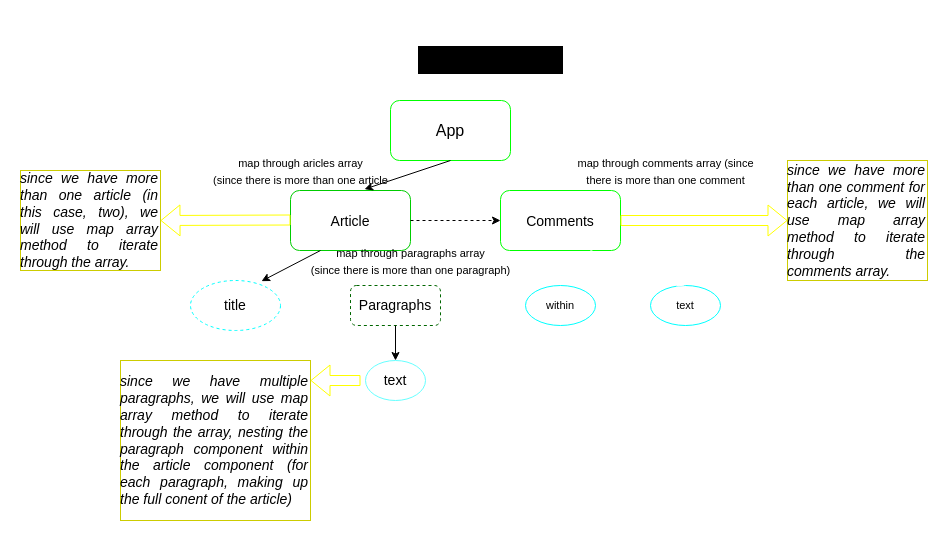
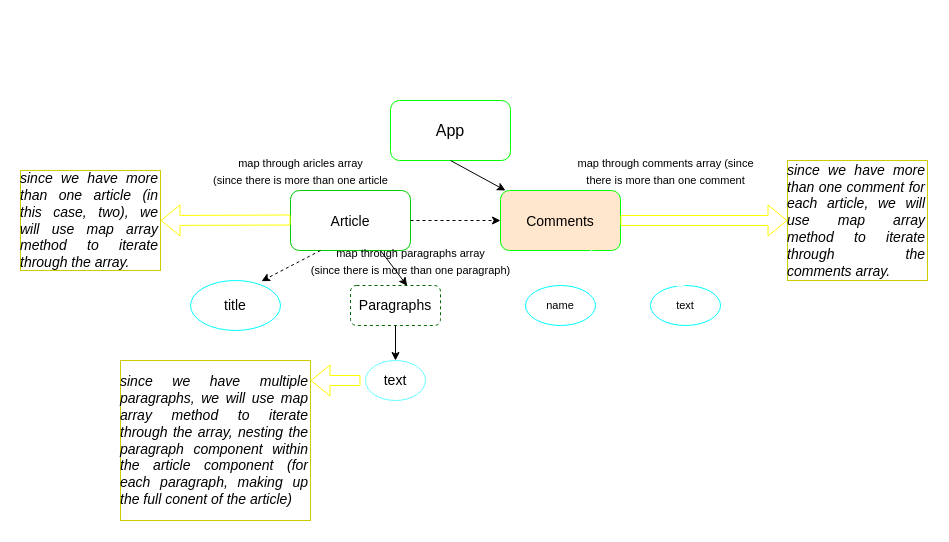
node "Components": removed
edge "App" -> "Article": now "App" -> "Comments"
node "Comments": fillcolor #ffffff -> #ffe6cc
edge "Article" -> "title": style solid -> dashed
edge "Article" -> "Paragraphs": added
node "title": style dashed -> solid
node "within": label "within" -> "name"
